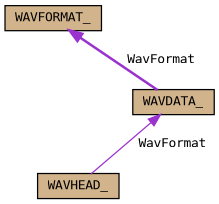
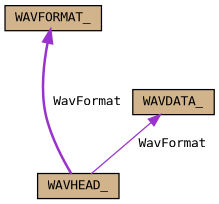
edge "WAVDATA_" -> "WAVFORMAT_": now "WAVHEAD_" -> "WAVFORMAT_"
